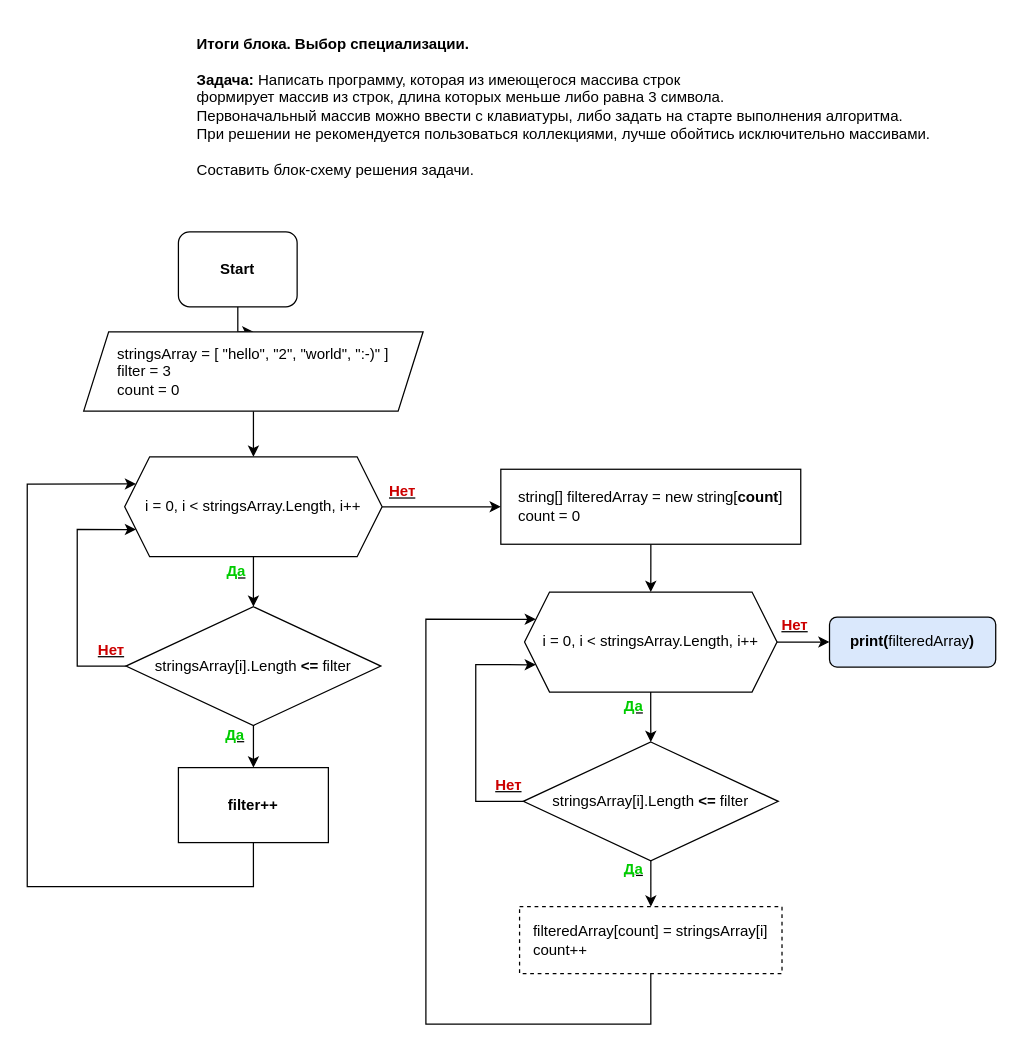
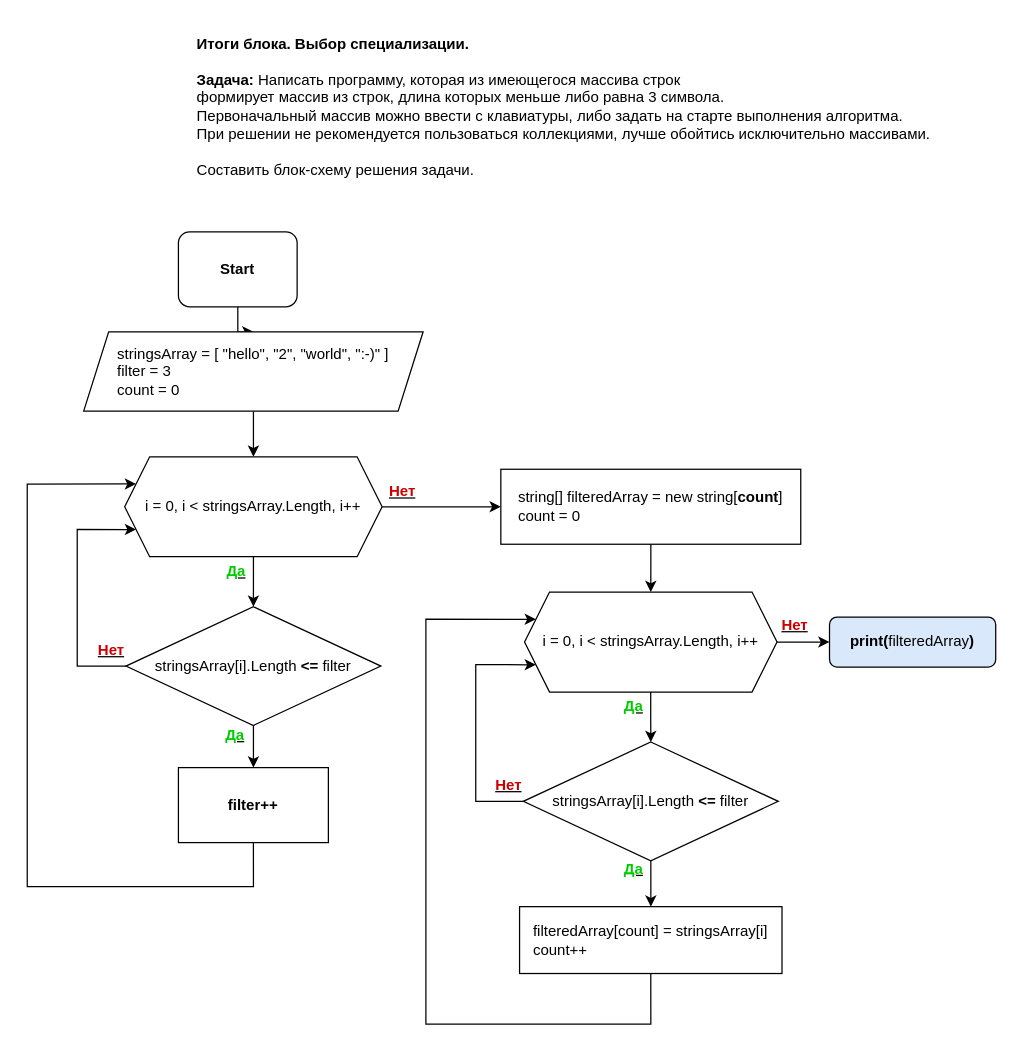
node "filteredArray[count] = stringsArray[i] count++": style dashed -> solid
